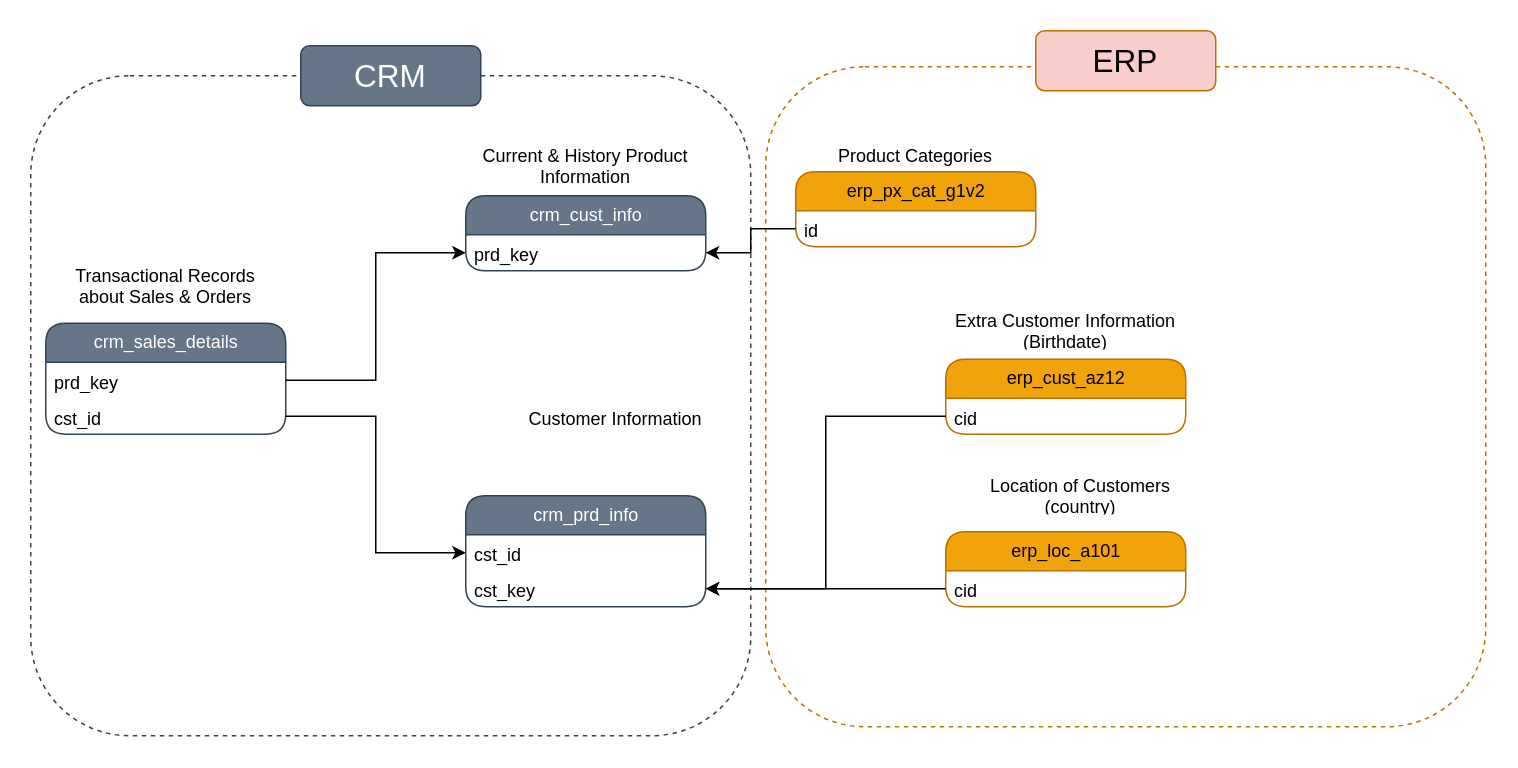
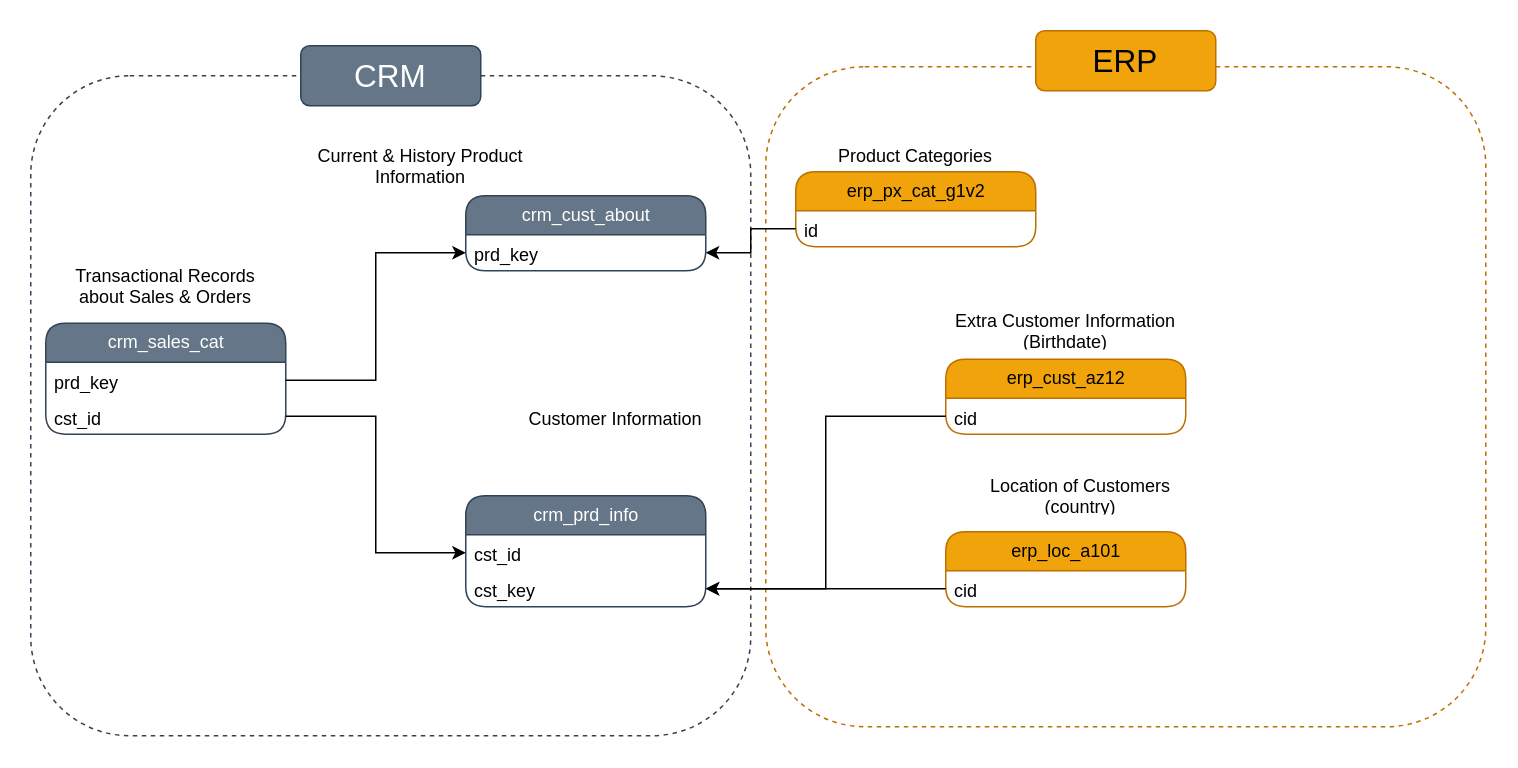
node "ERP": fillcolor #f8cecc -> #f0a30a
node "Current & History Product Information": moved (586, 158) -> (421, 158)
node "crm_cust_info": label "crm_cust_info" -> "crm_cust_about"
node "crm_sales_details": label "crm_sales_details" -> "crm_sales_cat"
